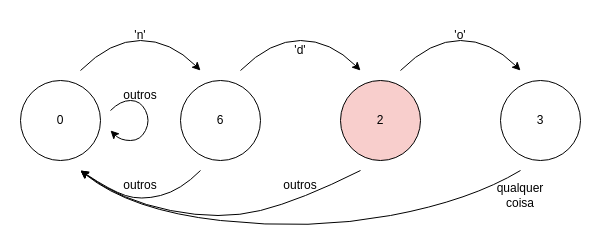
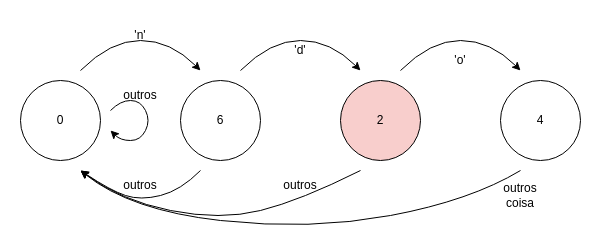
node "'o'": moved (461, 36) -> (461, 61)
node "3": label "3" -> "4"
node "qualquer coisa": label "qualquer coisa" -> "outros coisa"
